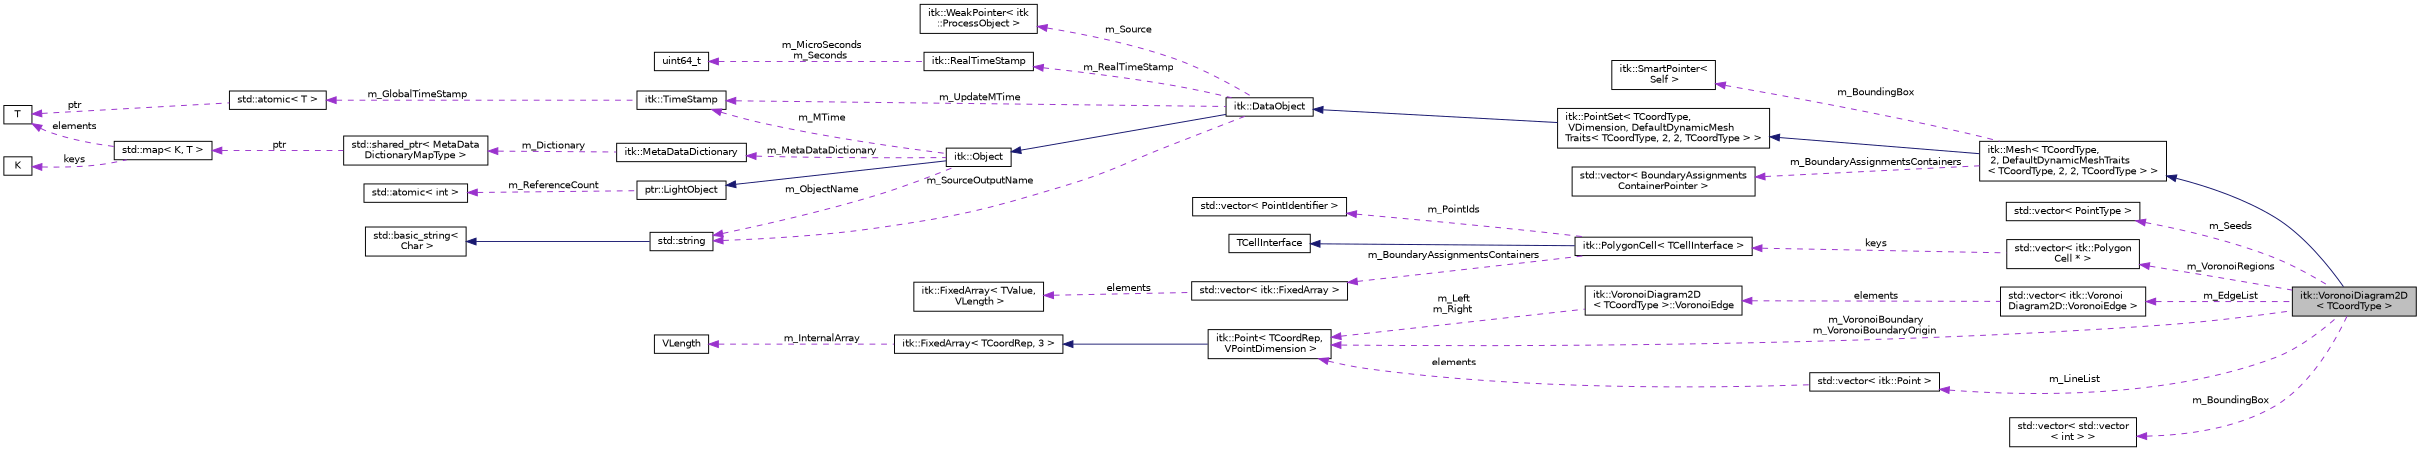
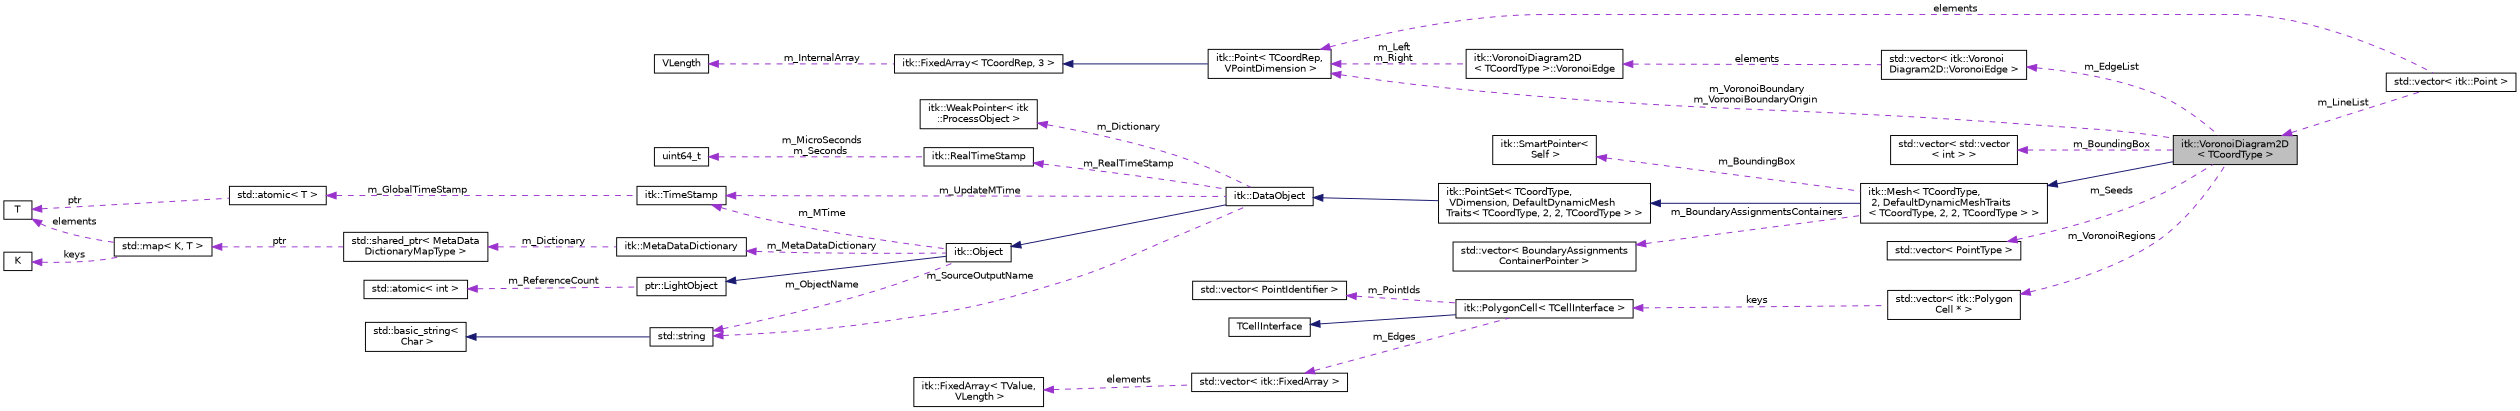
edge "itk::DataObject" -> "itk::WeakPointer< itk ::ProcessObject >": label " m_Source" -> " m_Dictionary"
edge "itk::PolygonCell< TCellInterface >" -> "std::vector< itk::FixedArray >": label " m_BoundaryAssignmentsContainers" -> " m_Edges"
edge "itk::VoronoiDiagram2D < TCoordType >" -> "std::vector< itk::Point >": reversed
